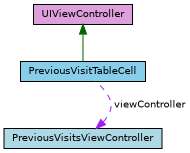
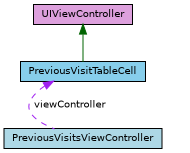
edge "PreviousVisitTableCell" -> "PreviousVisitsViewController": reversed
